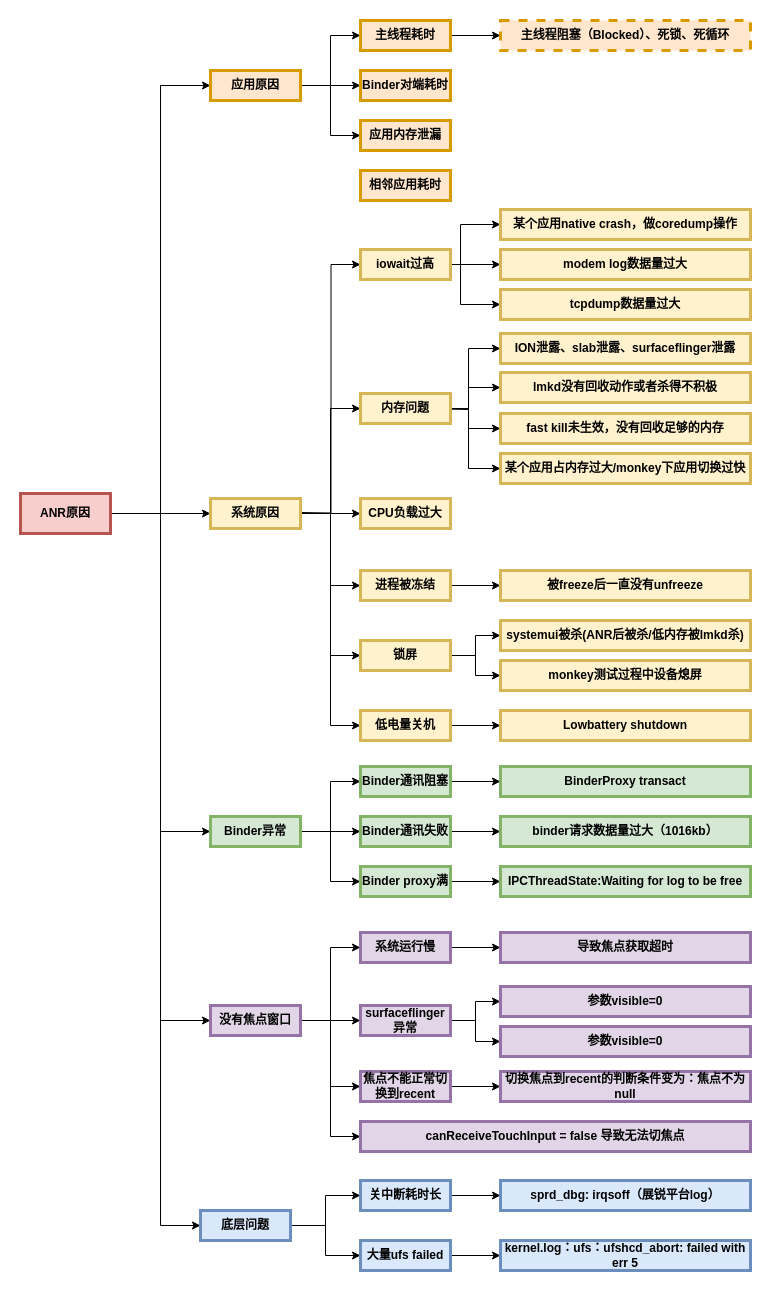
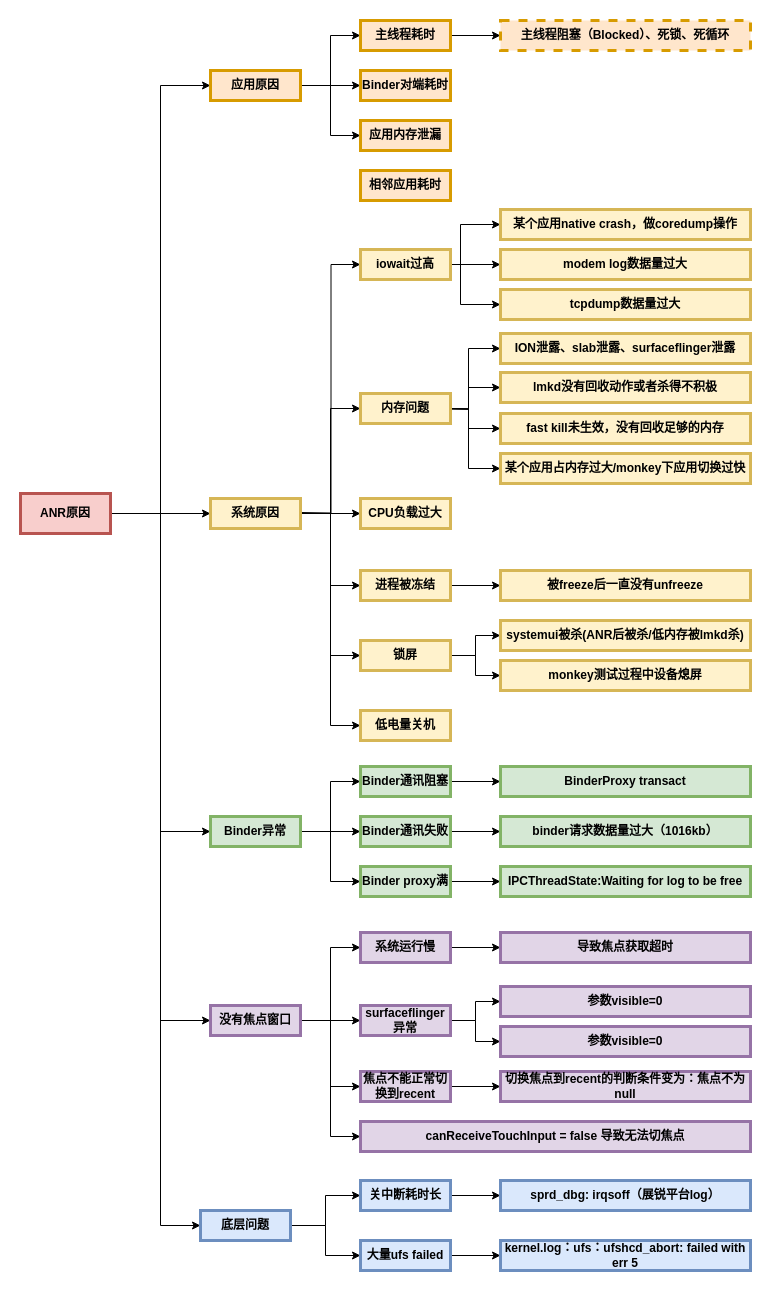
edge "低电量关机" -> "Lowbattery shutdown": removed
node "Lowbattery shutdown": removed
